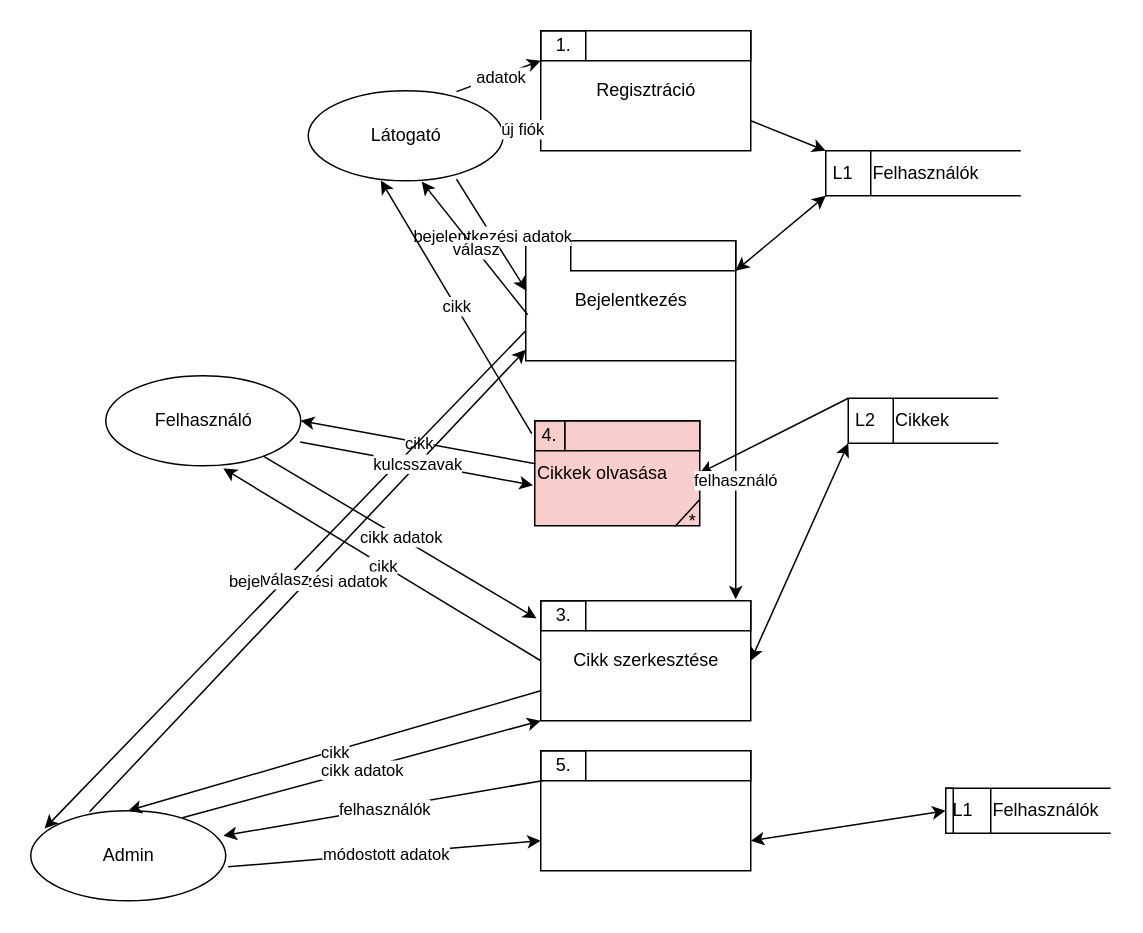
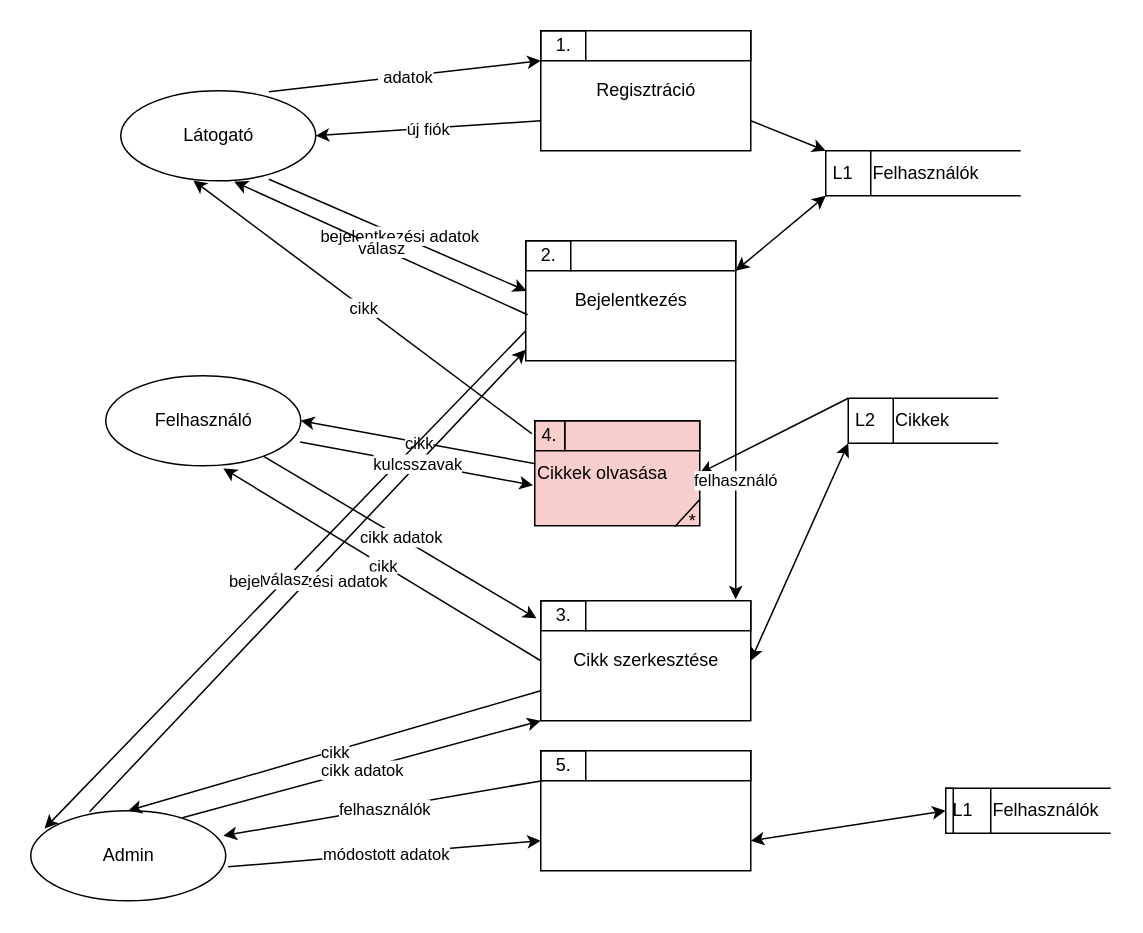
node "Látogató": moved (406, 136) -> (218, 136)
node "2.": added
